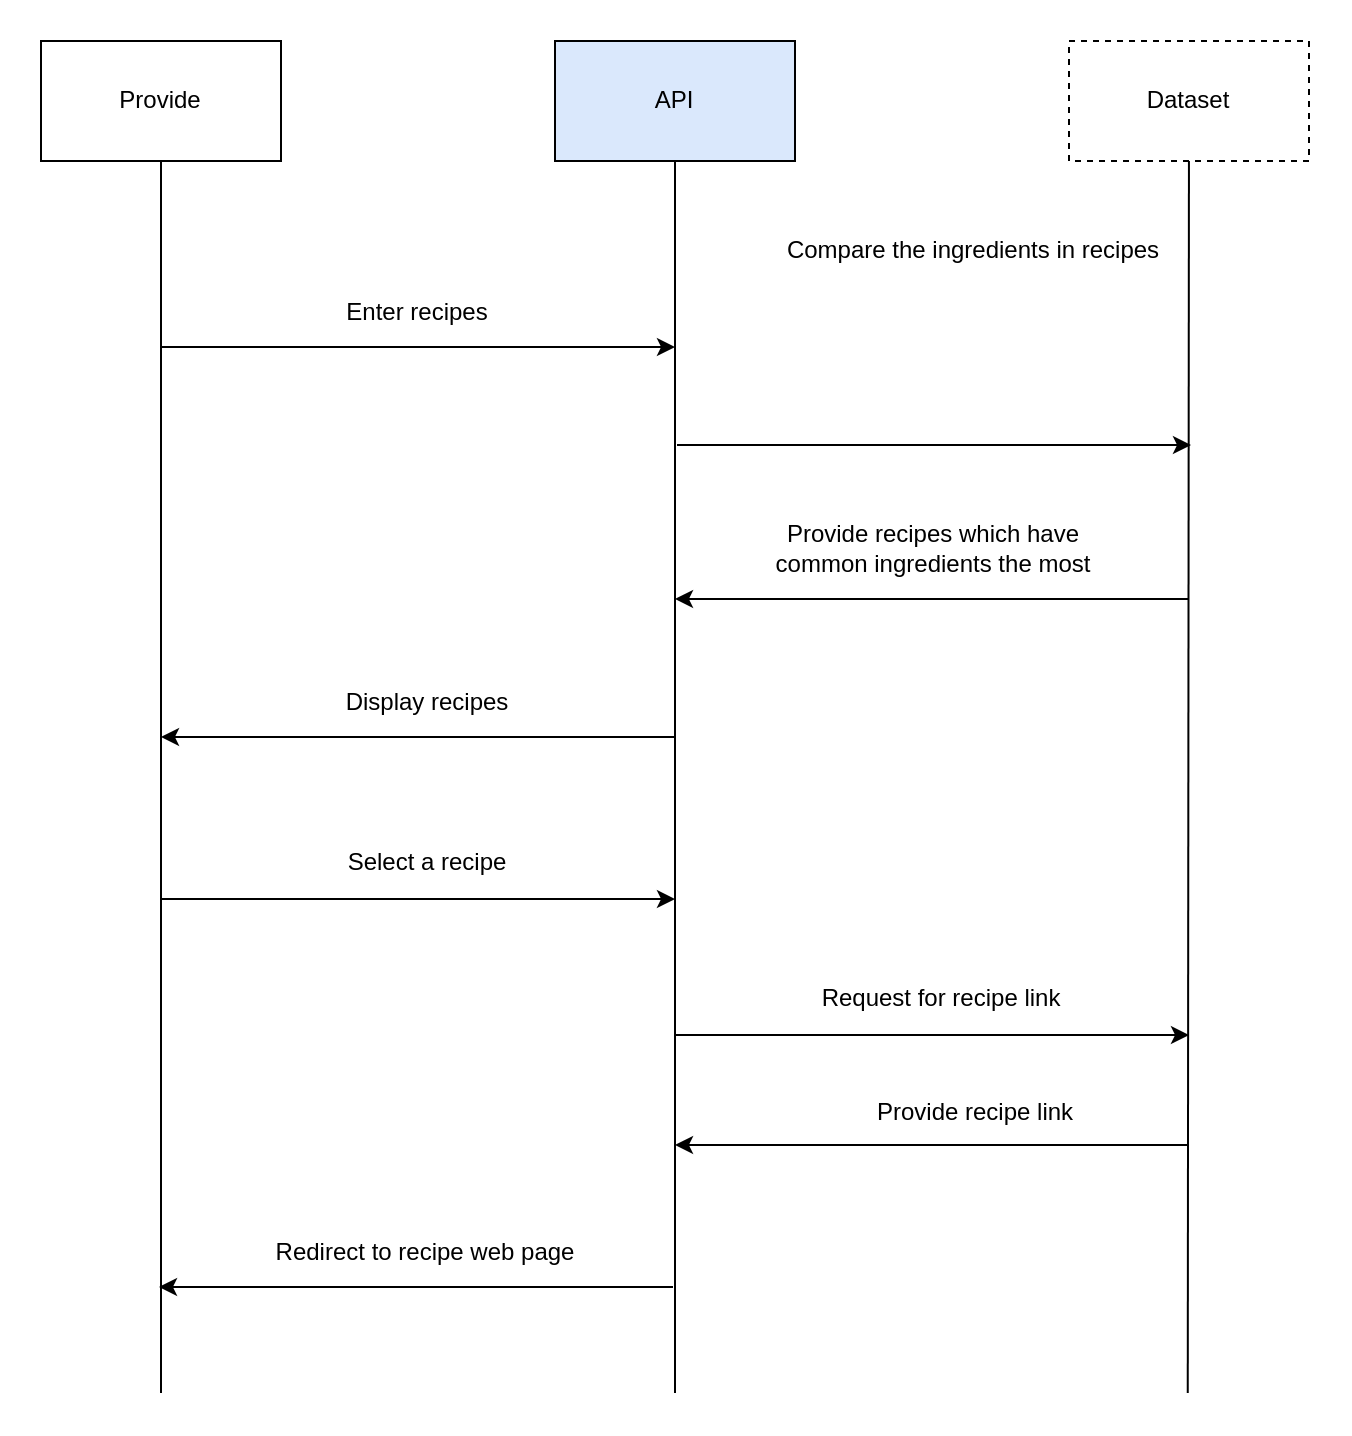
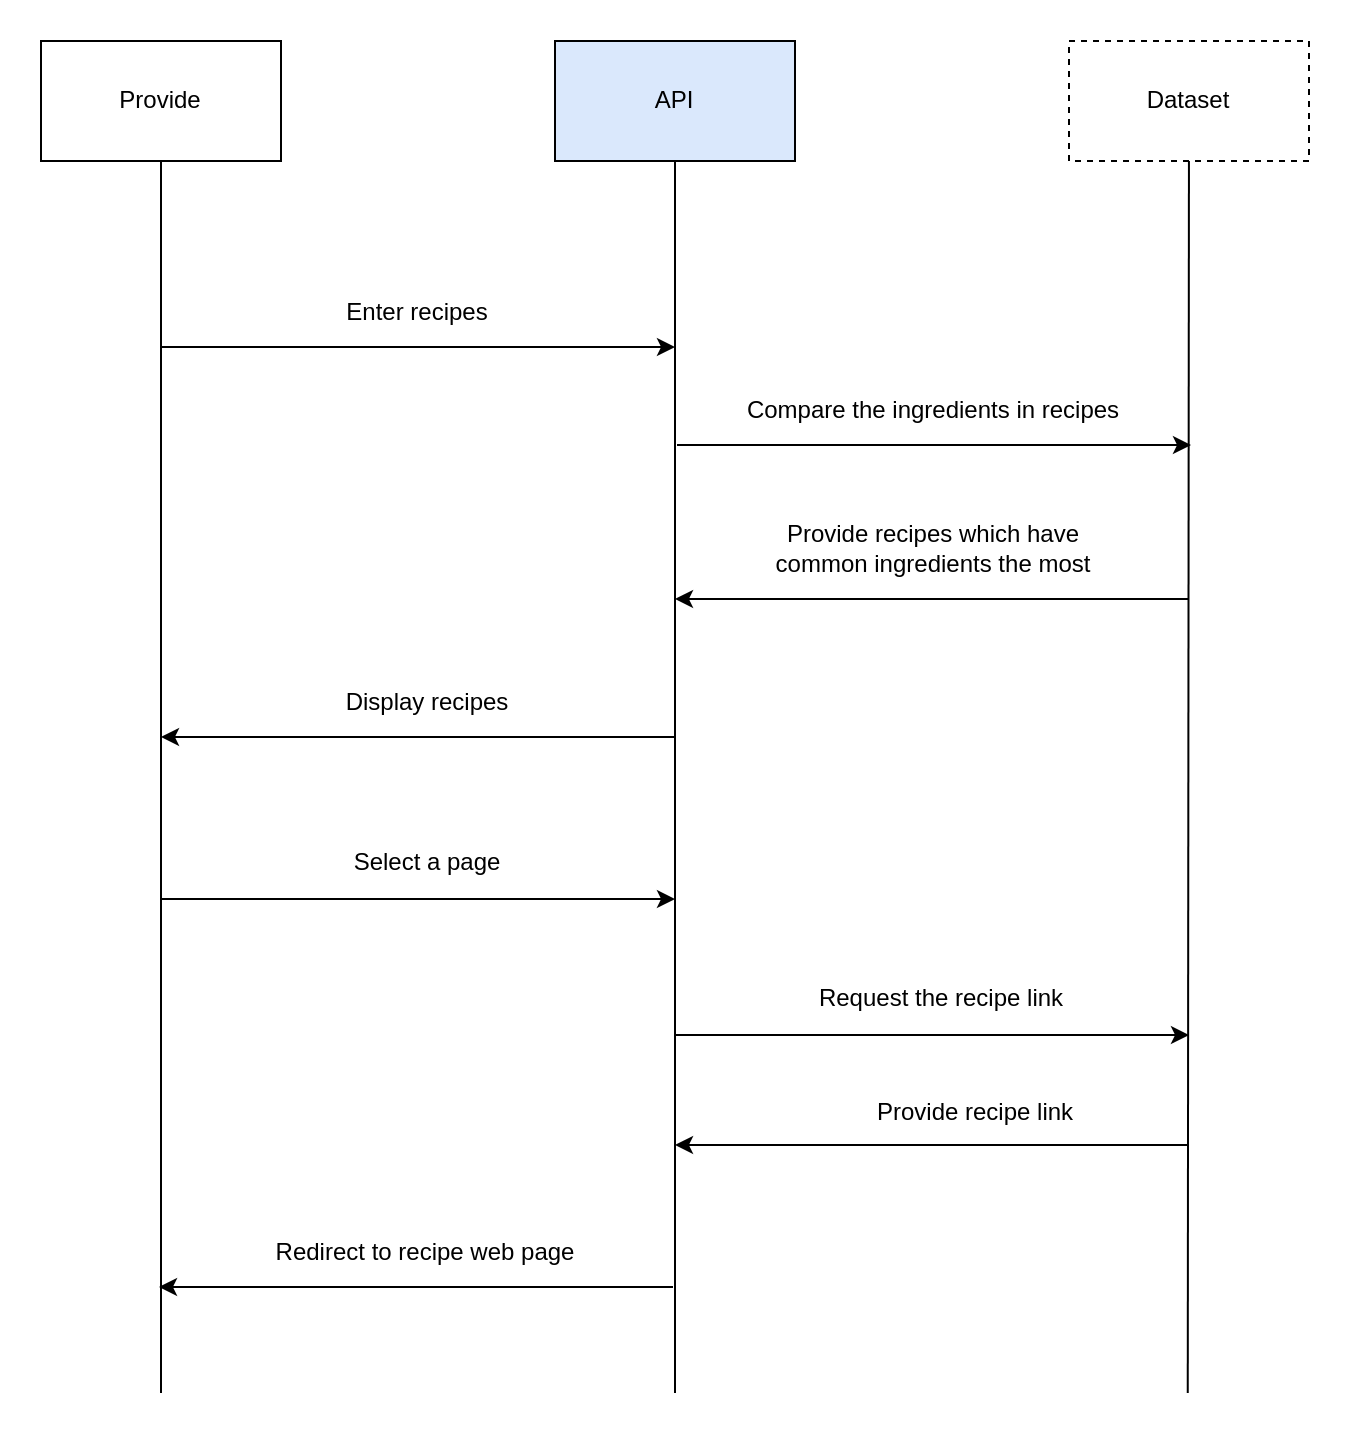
node "Compare the ingredients in recipes": moved (973, 251) -> (933, 411)
node "Select a recipe": label "Select a recipe" -> "Select a page"
node "Request for recipe link": label "Request for recipe link" -> "Request the recipe link"
